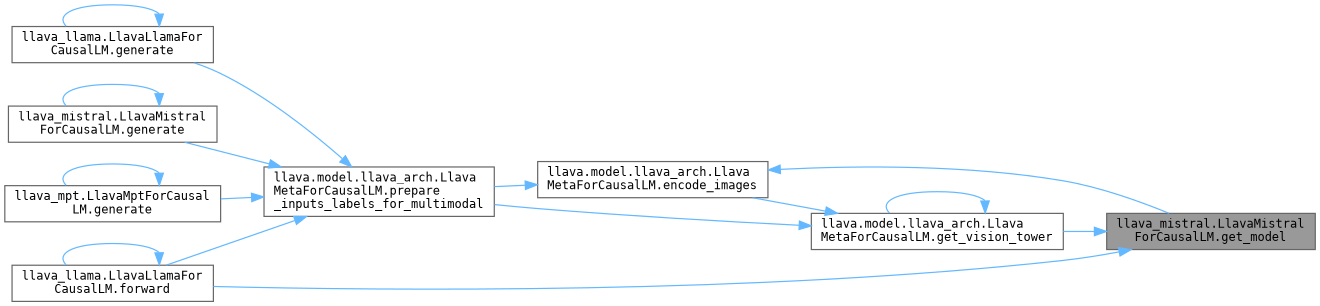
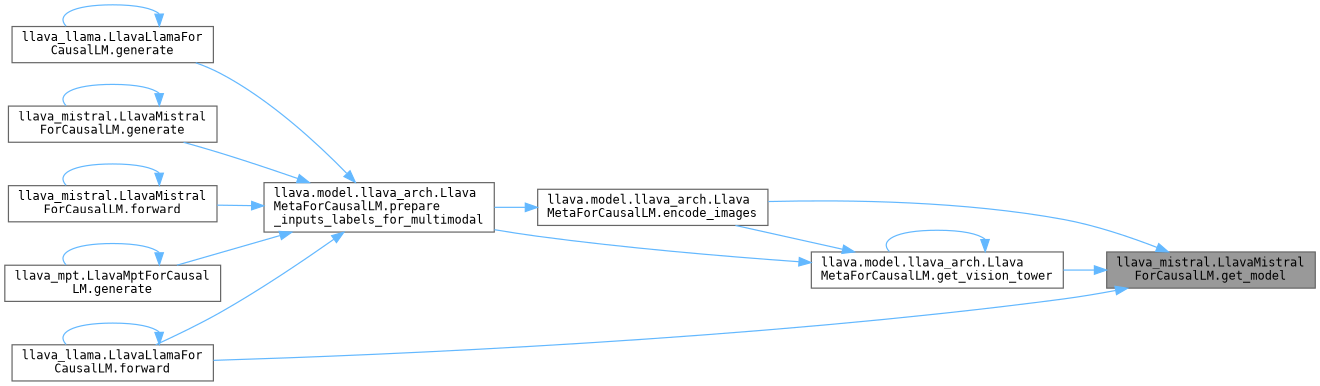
edge "llava_mistral.LlavaMistral ForCausalLM.get_model" -> "llava.model.llava_arch.Llava MetaForCausalLM.encode_images": reversed
node "llava_mistral.LlavaMistral ForCausalLM.forward": added
